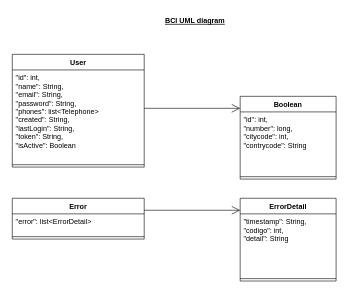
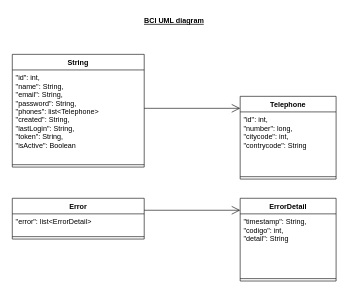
node "BCI UML diagram": moved (195, 20) -> (174, 20)
node "User": label "User" -> "String"
node "Boolean": label "Boolean" -> "Telephone"
